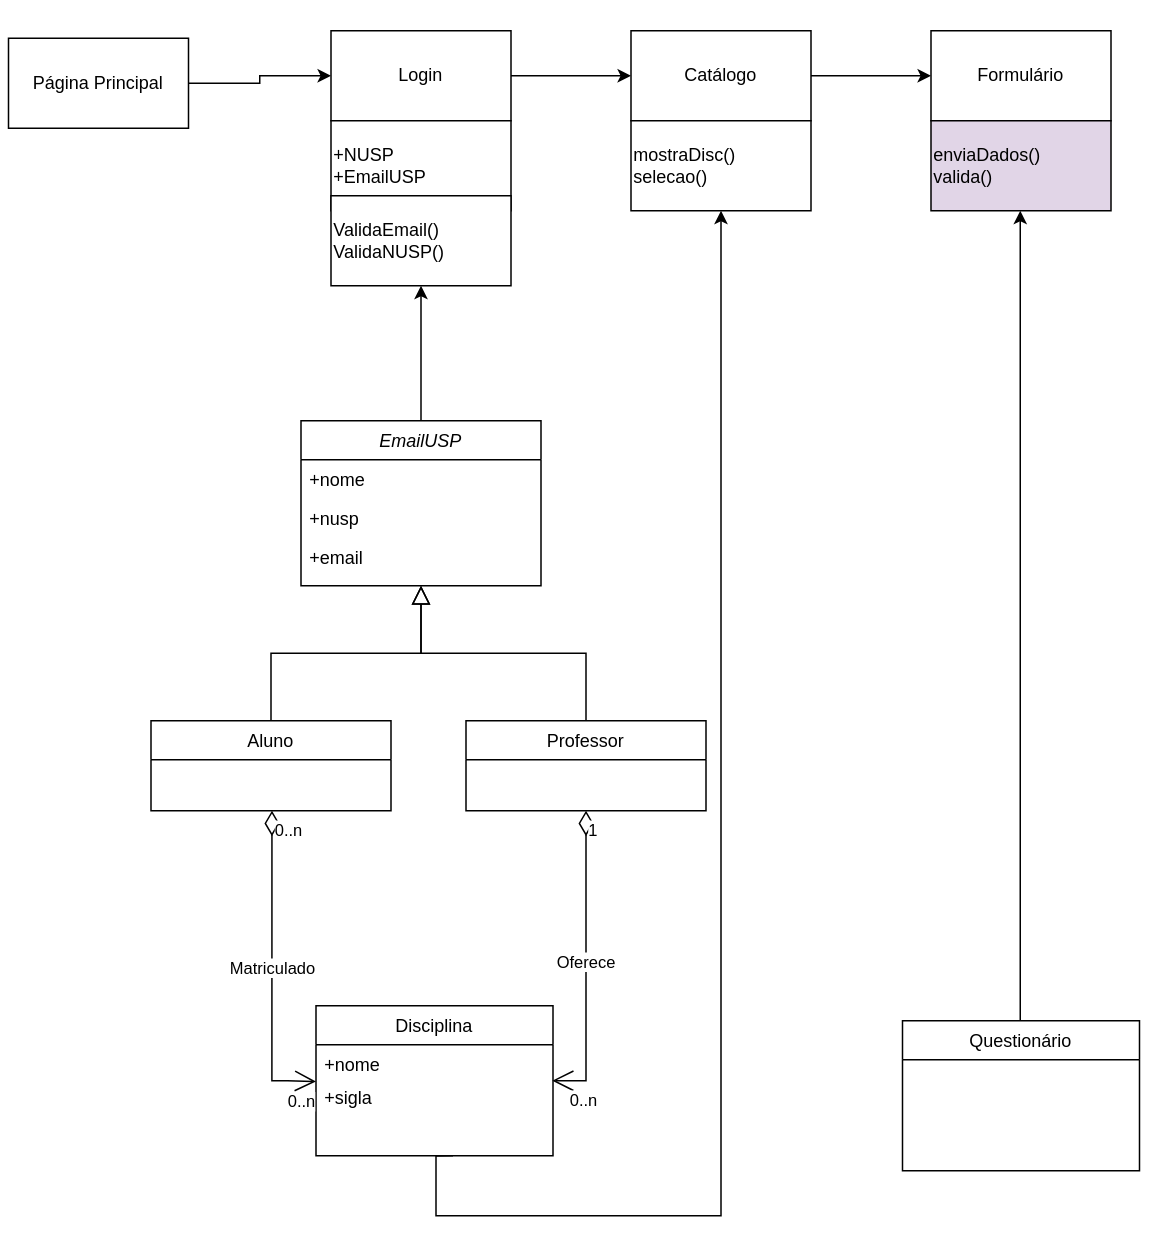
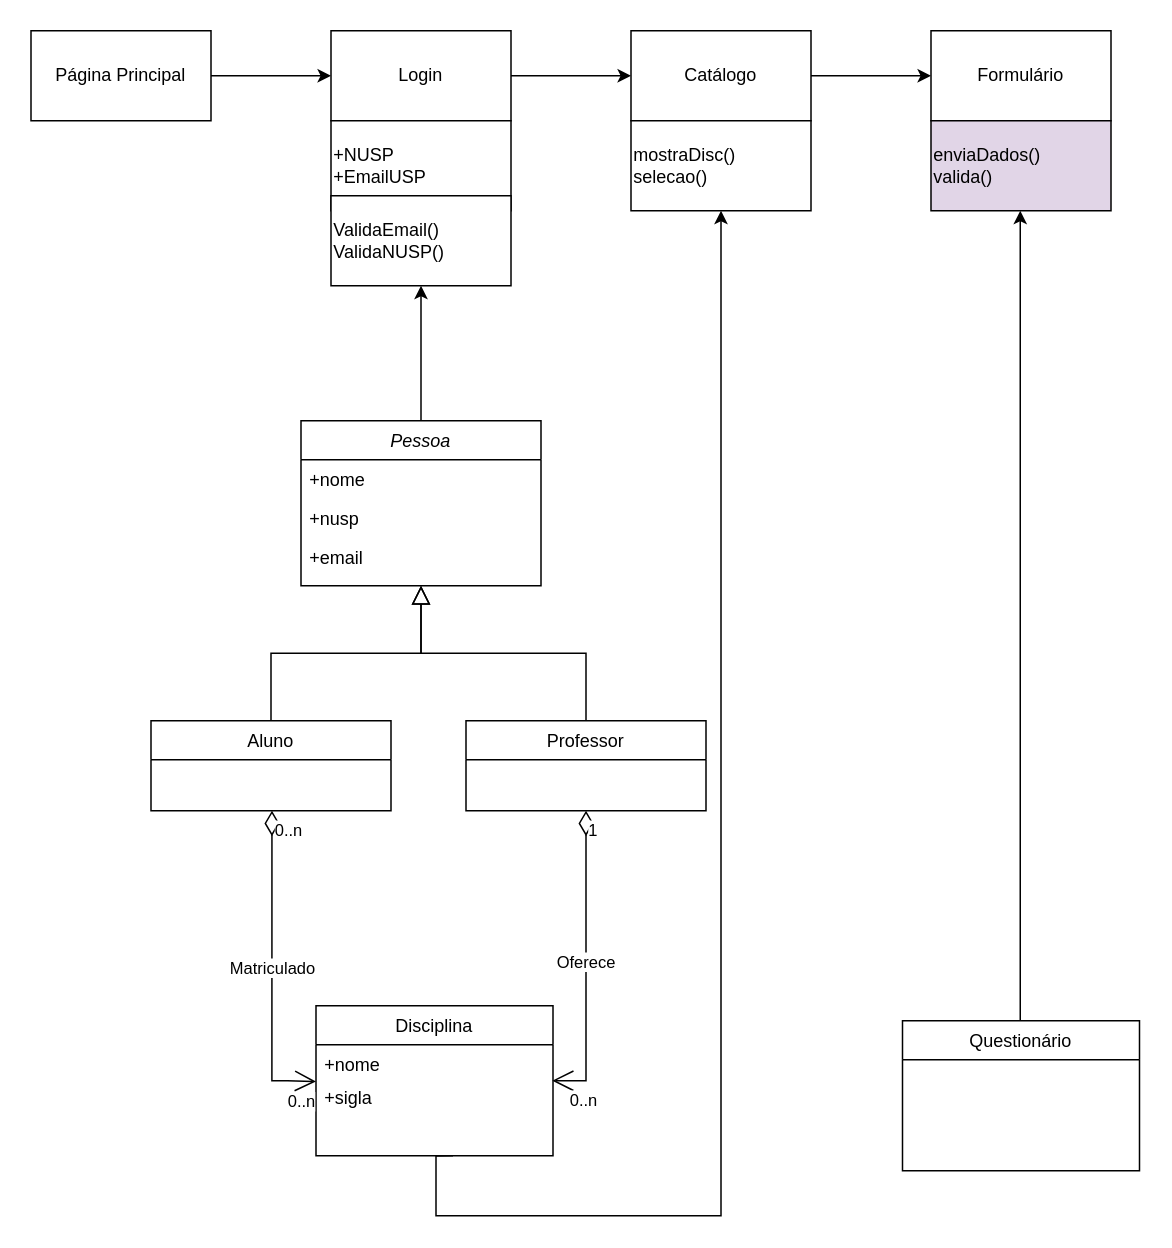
node "Página Principal": moved (98, 83) -> (121, 76)
node "EmailUSP": label "EmailUSP" -> "Pessoa"
